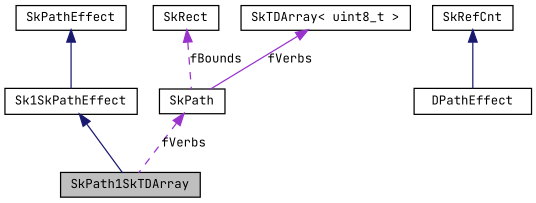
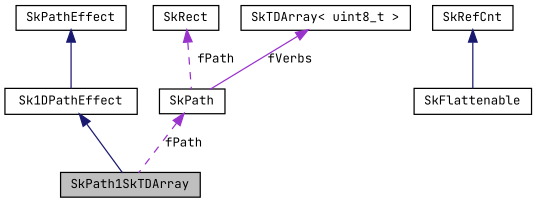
edge "SkPath" -> "SkRect": label "fBounds" -> "fPath"
node "Sk1SkPathEffect": label "Sk1SkPathEffect" -> "Sk1DPathEffect"
node "DPathEffect": label "DPathEffect" -> "SkFlattenable"
edge "SkPath1SkTDArray" -> "SkPath": label "fVerbs" -> "fPath"
